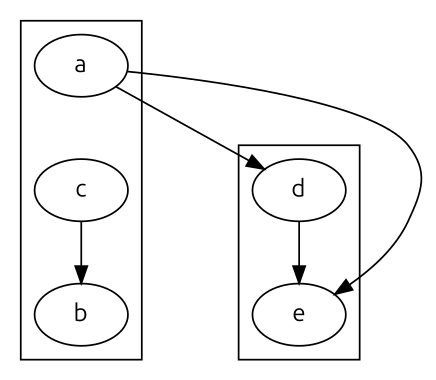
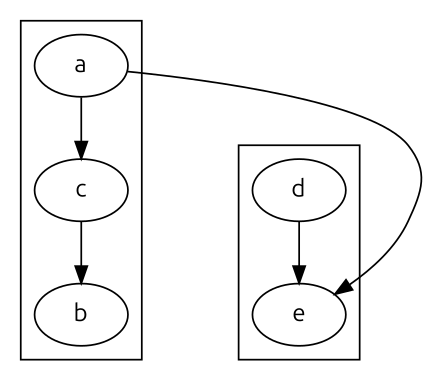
edge "a" -> "d": now "a" -> "c"
